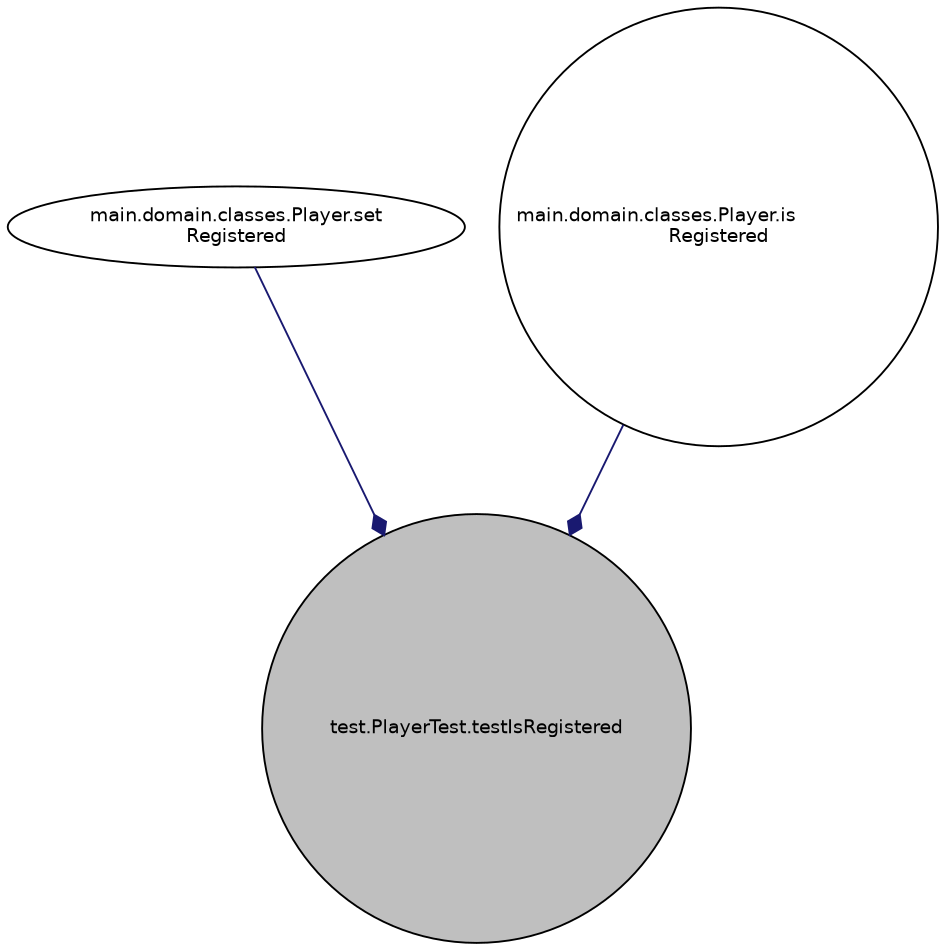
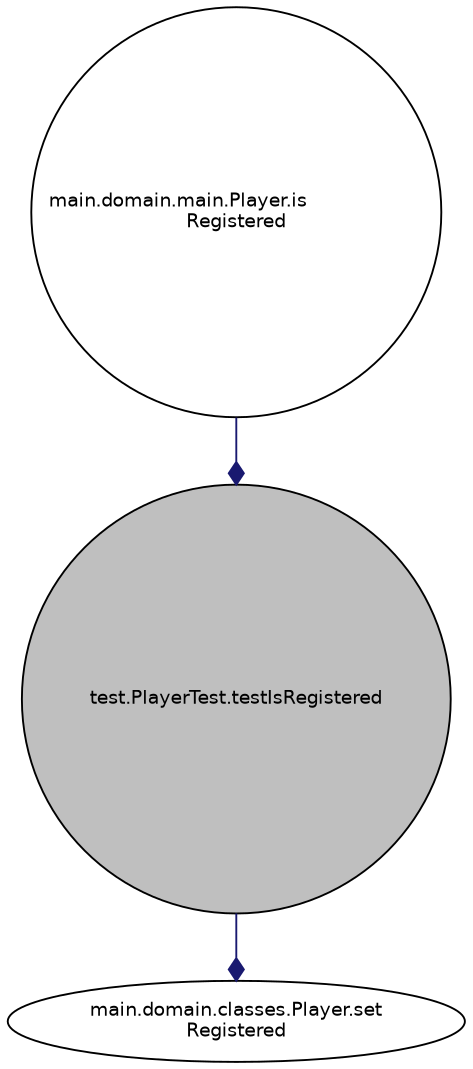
node "main.domain.classes.Player.is Registered": label "main.domain.classes.Player.is Registered" -> "main.domain.main.Player.is Registered"
edge "main.domain.classes.Player.set Registered" -> "test.PlayerTest.testIsRegistered": reversed
